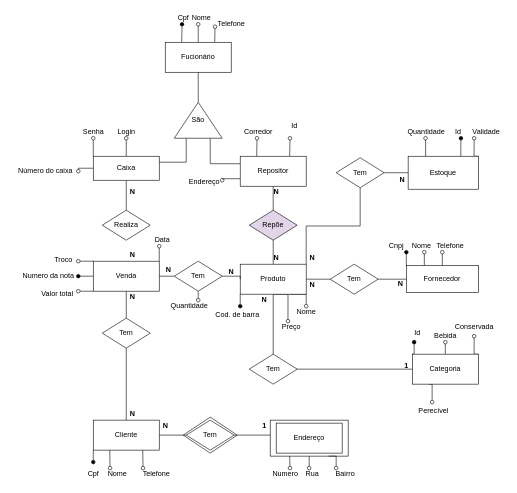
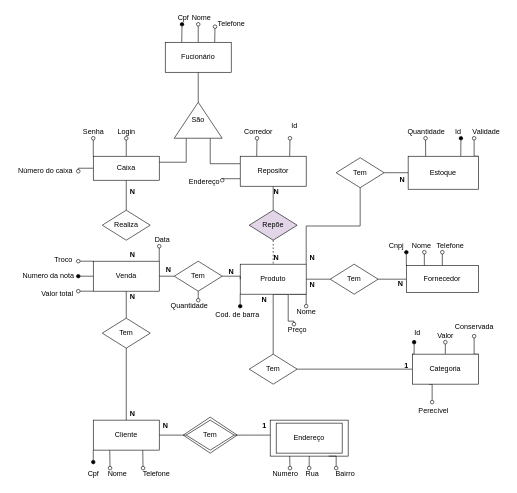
edge "Repõe" -- "Produto": style solid -> dashed
node "Preço": moved (291, 327) -> (297, 330)
node "Bebida": label "Bebida" -> "Valor"
